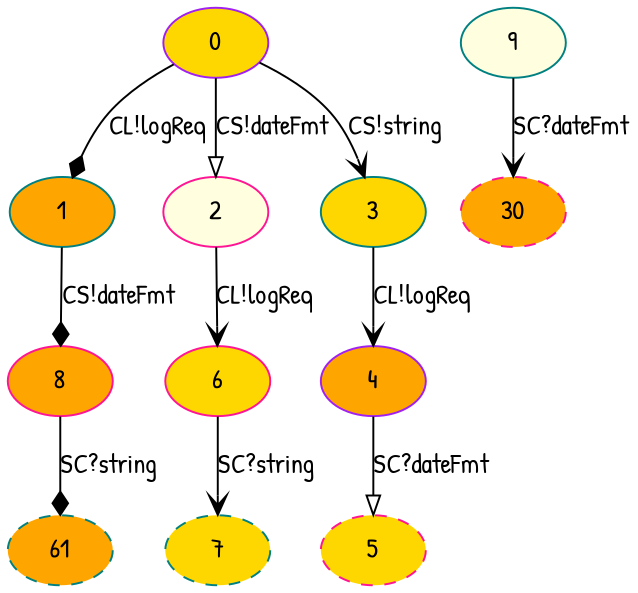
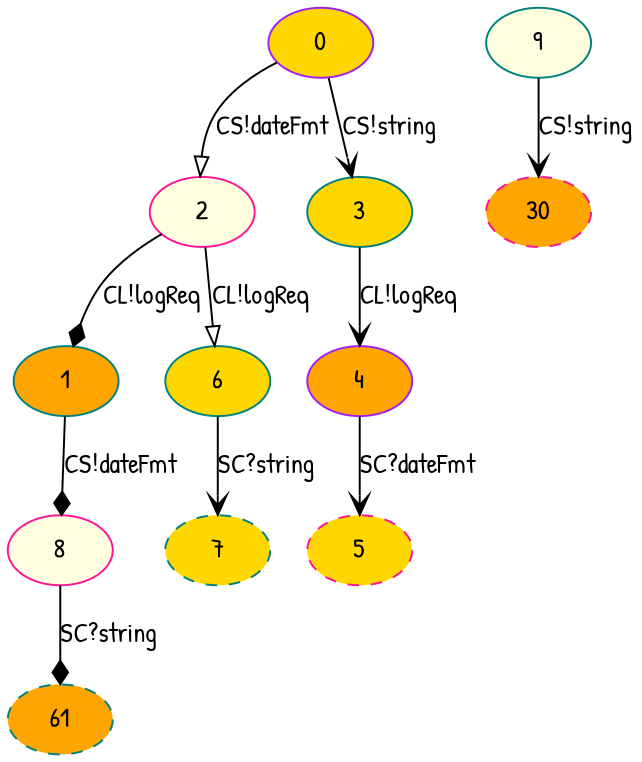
edge "0" -> "1": now "2" -> "1"
edge "9" -> "30": label "SC?dateFmt" -> "CS!string"
edge "2" -> "6": arrowhead vee -> onormal
node "8": fillcolor orange -> lightyellow
node "6": color deeppink -> teal
edge "4" -> "5": arrowhead onormal -> vee
